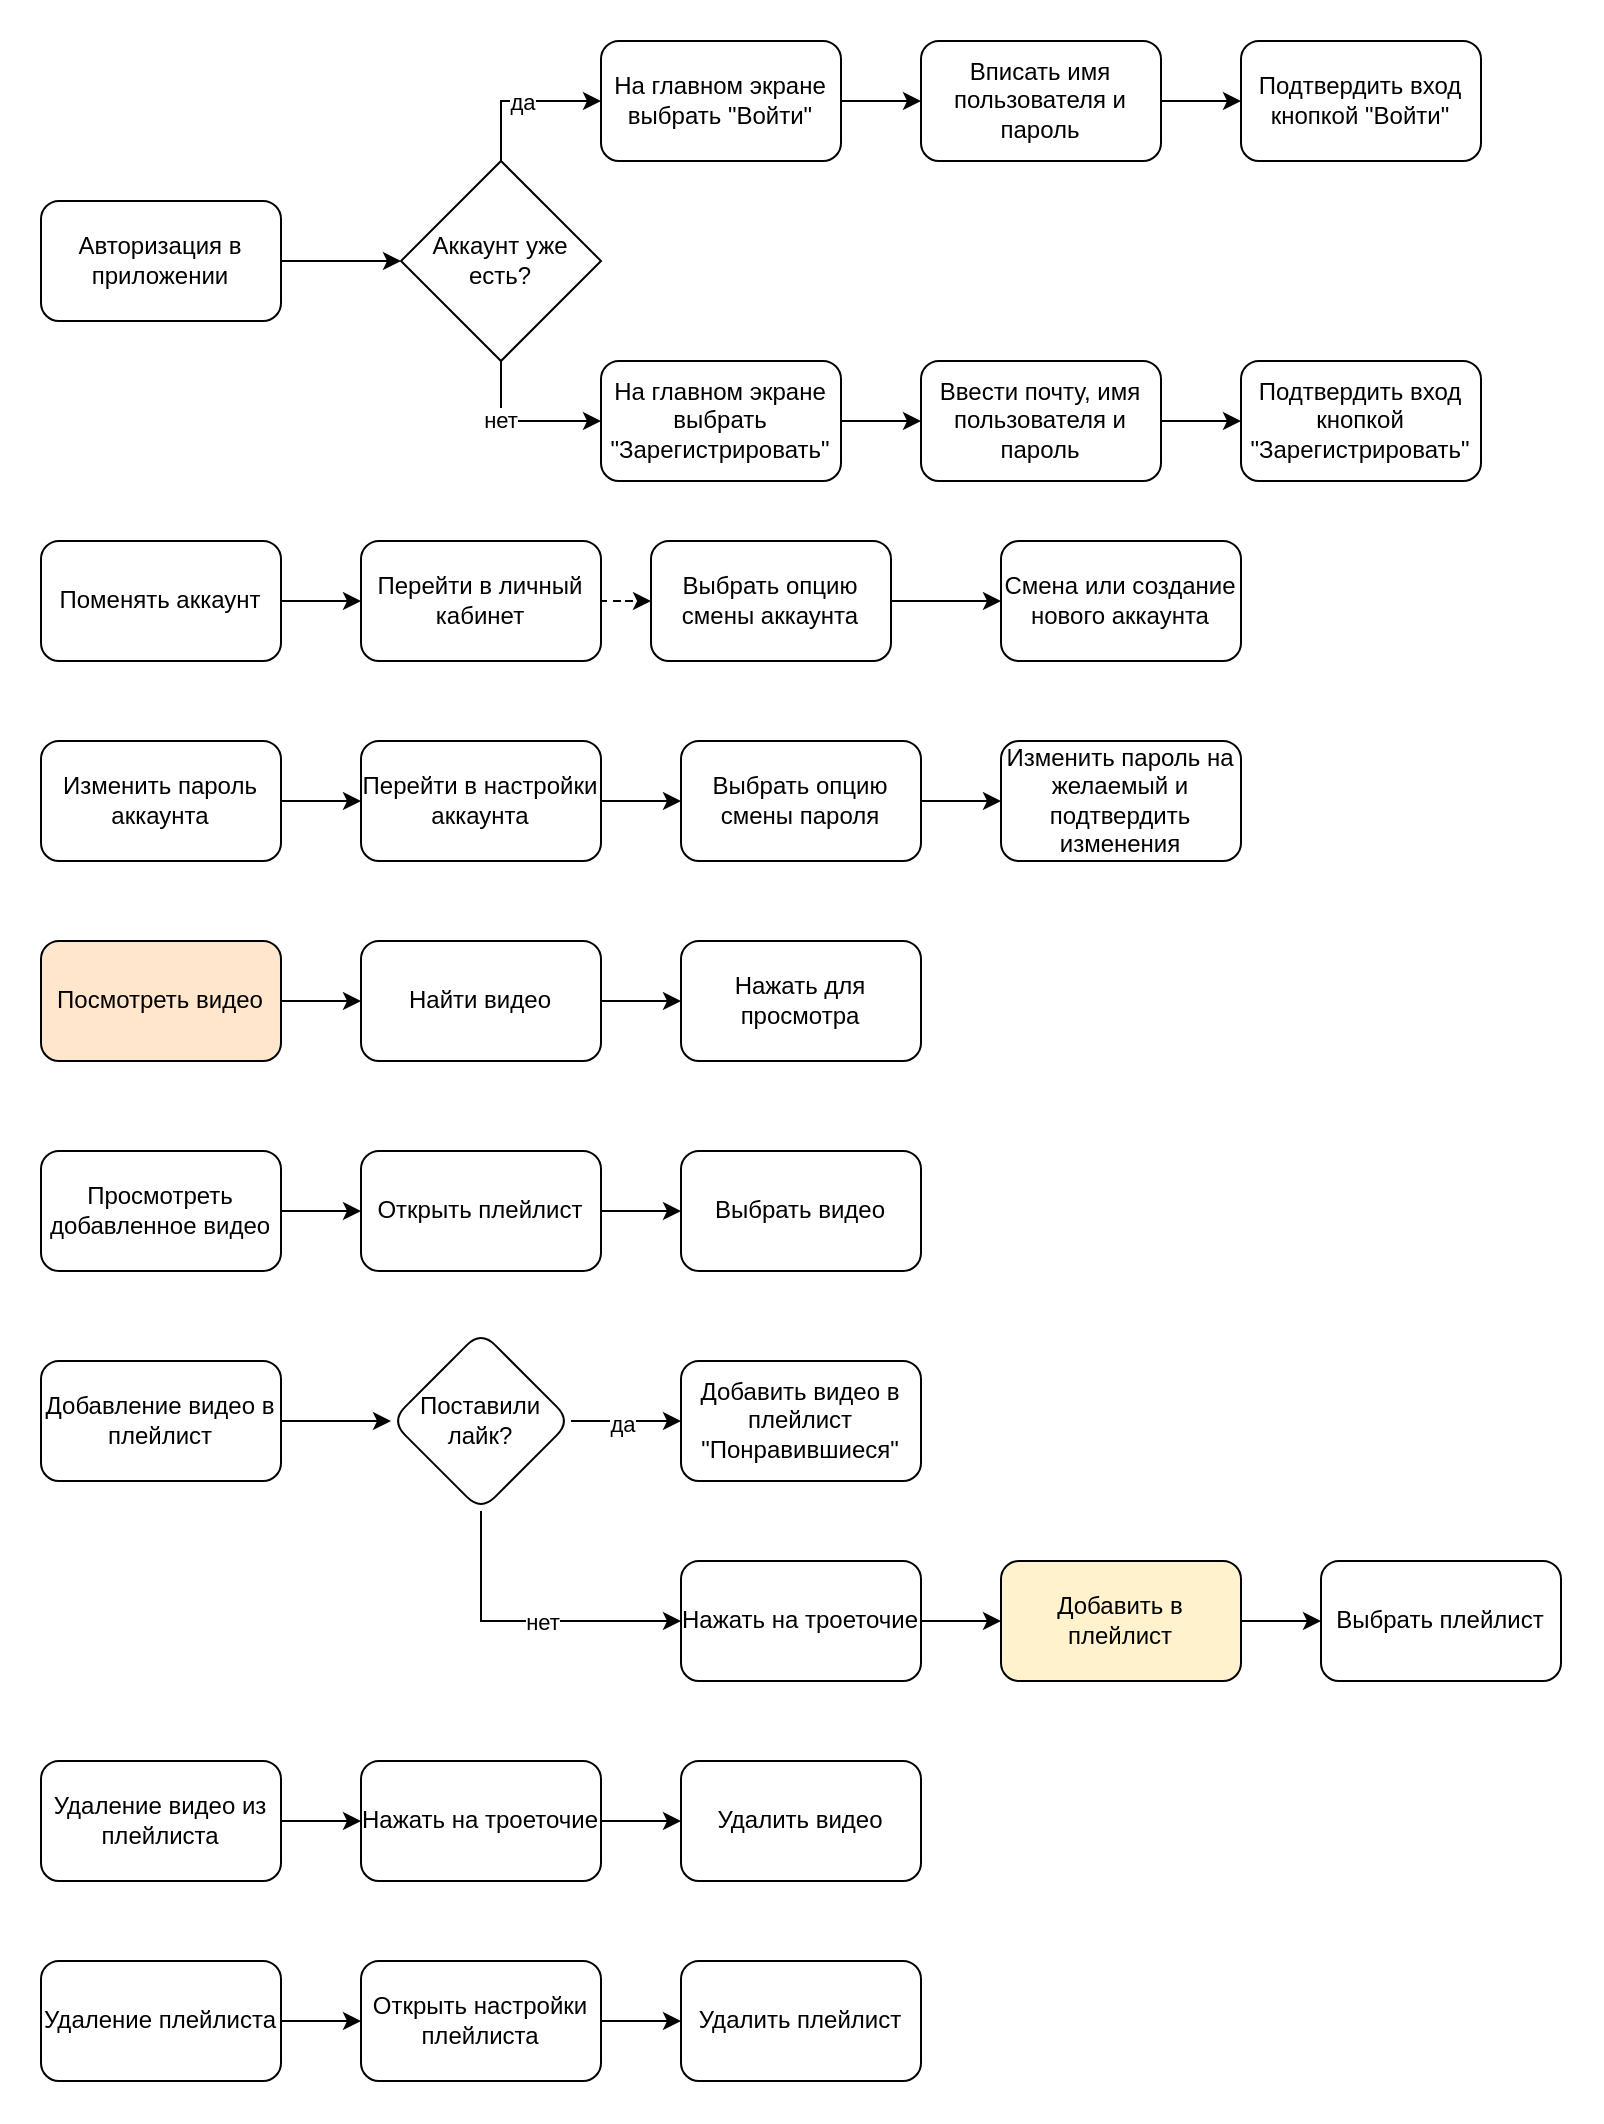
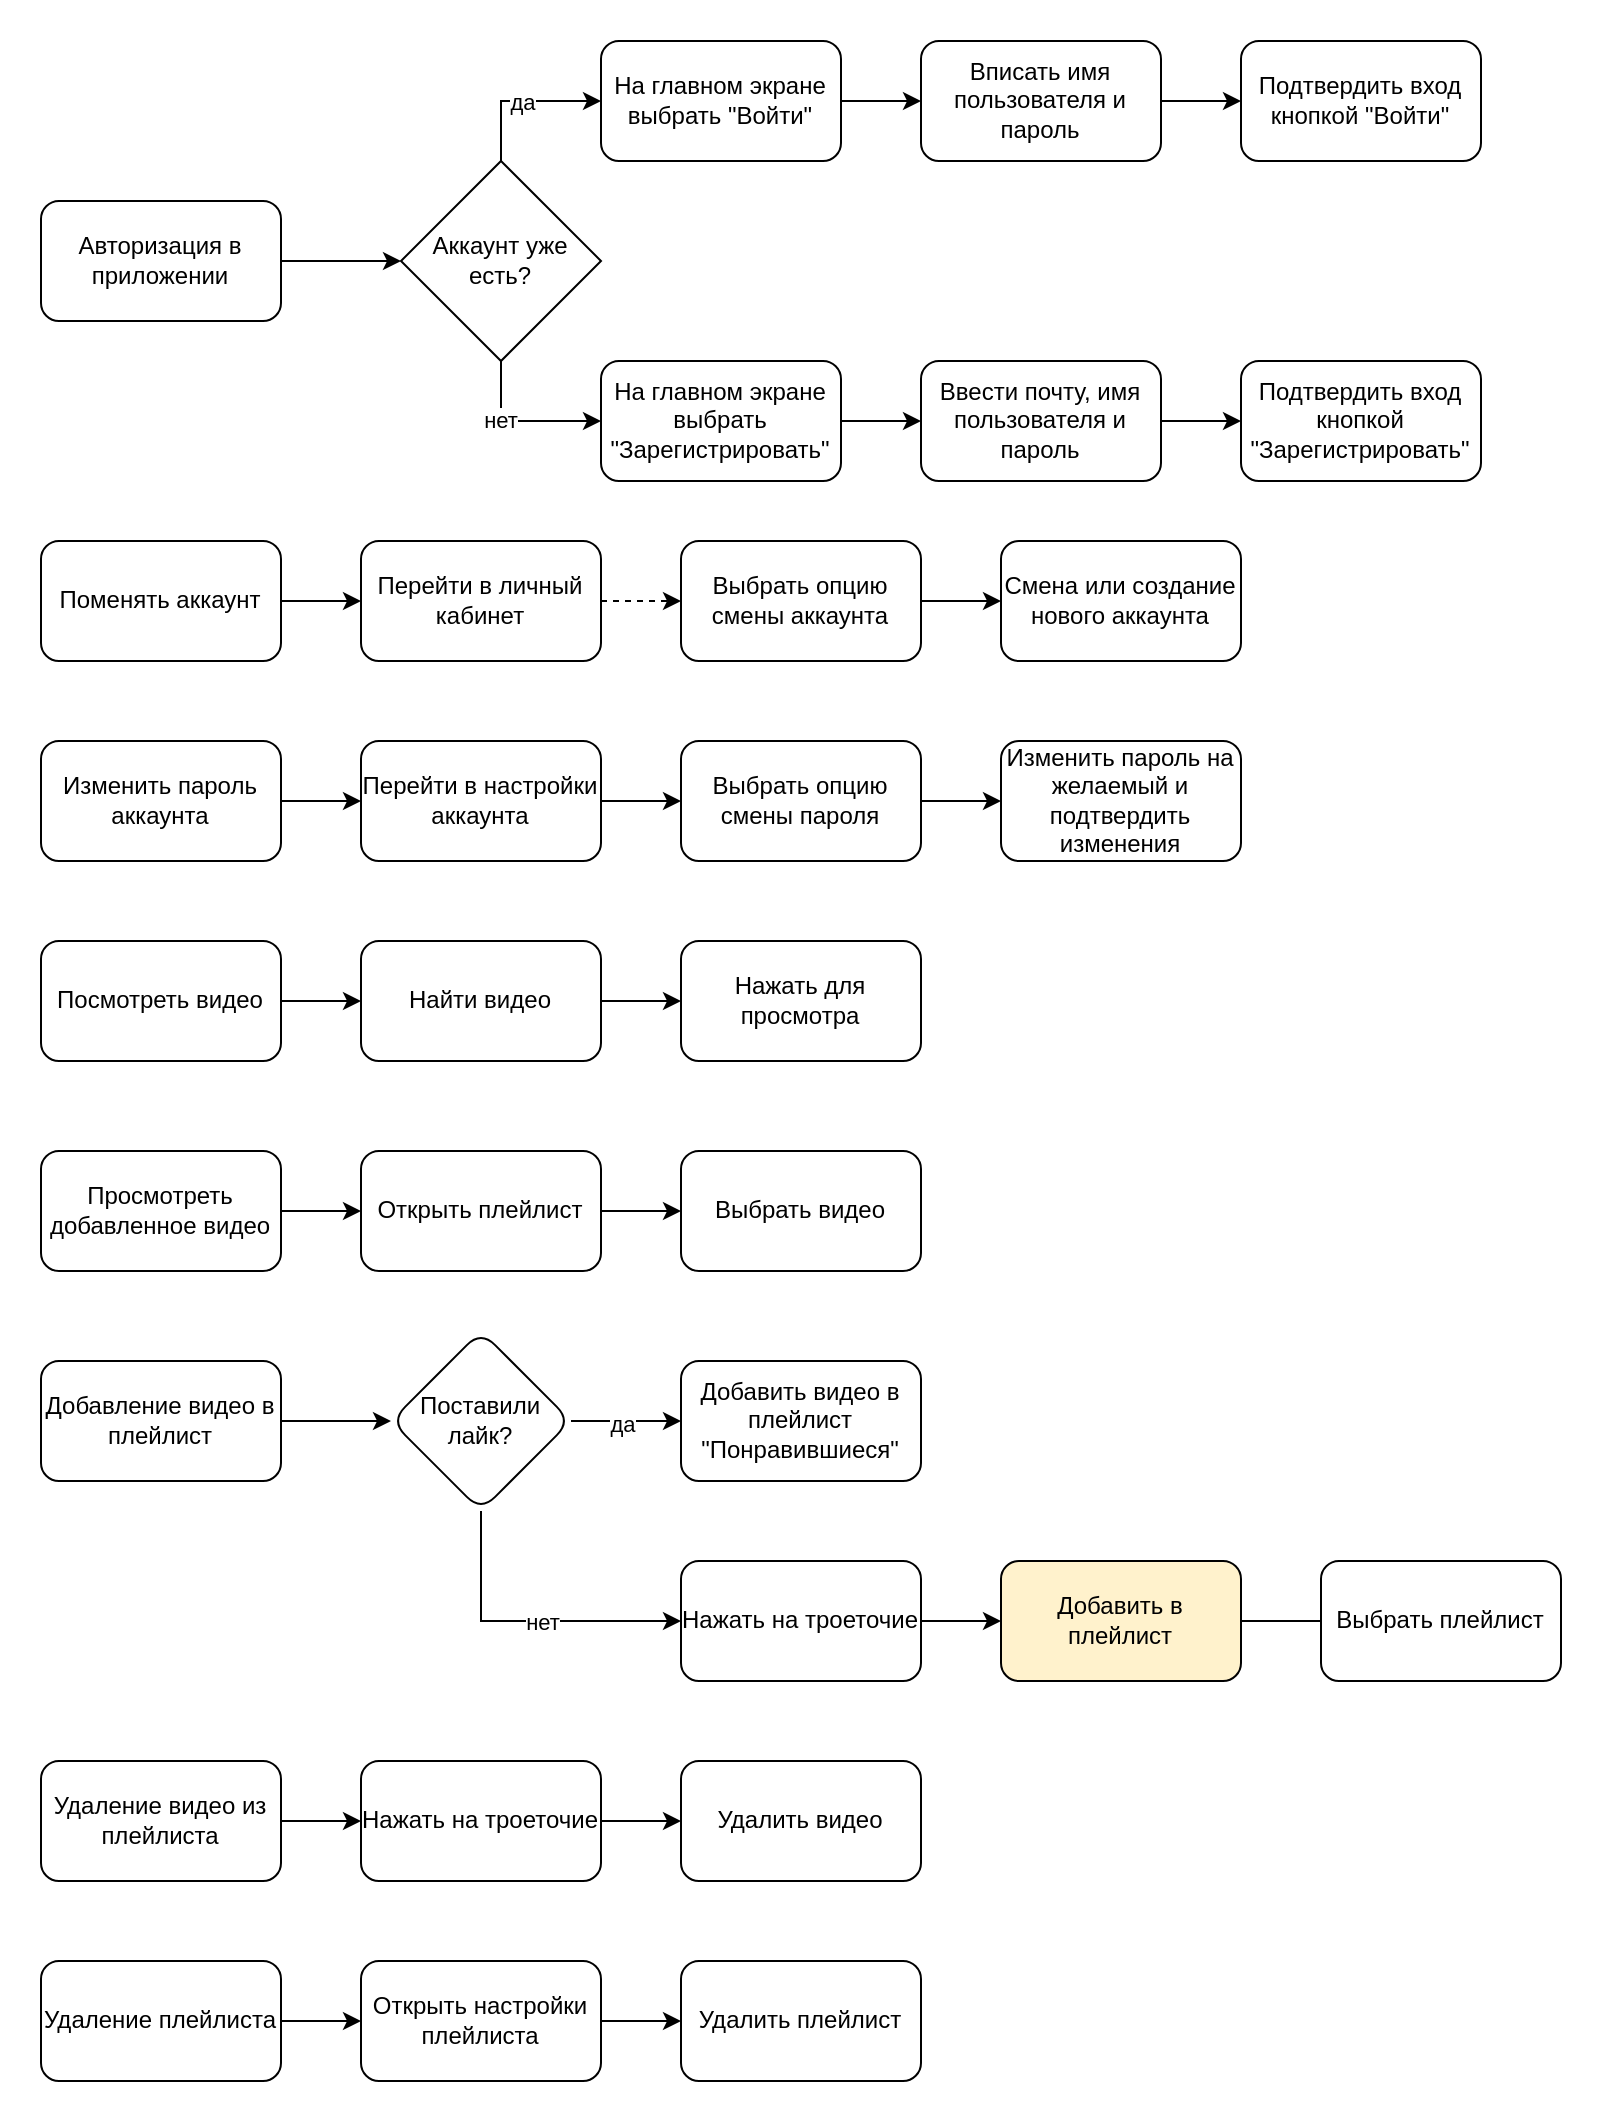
node "Выбрать опцию смены аккаунта": moved (771, 601) -> (801, 601)
node "Посмотреть видео": fillcolor #ffe6cc -> #ffffff
edge "Добавить в плейлист" -> "Выбрать плейлист": arrowhead classic -> none
